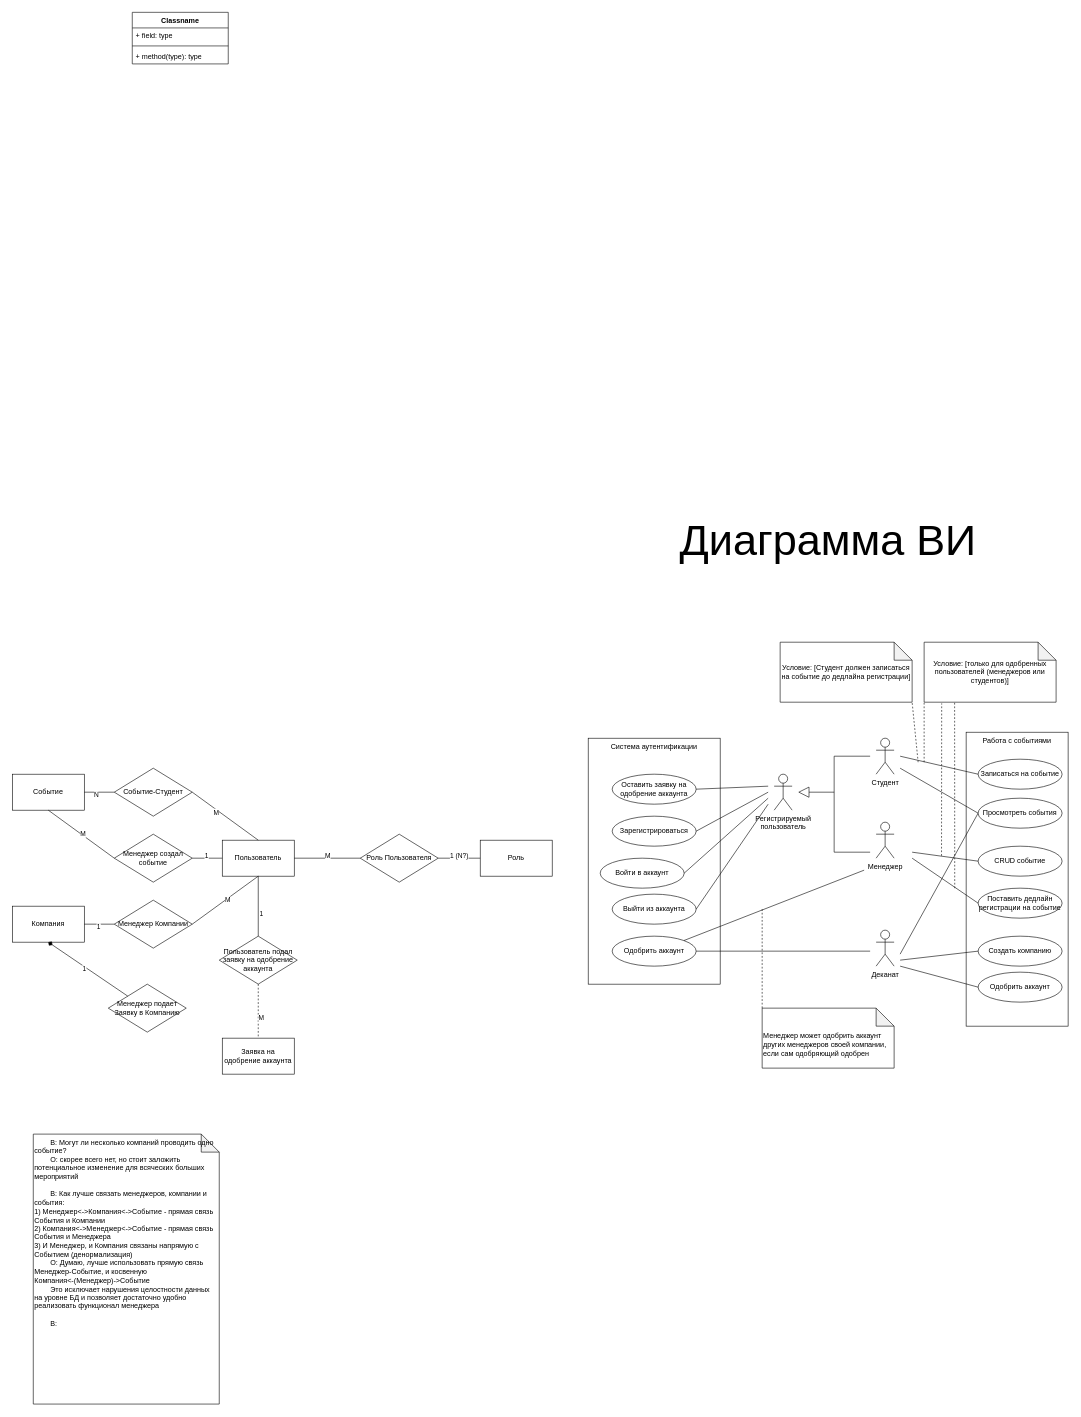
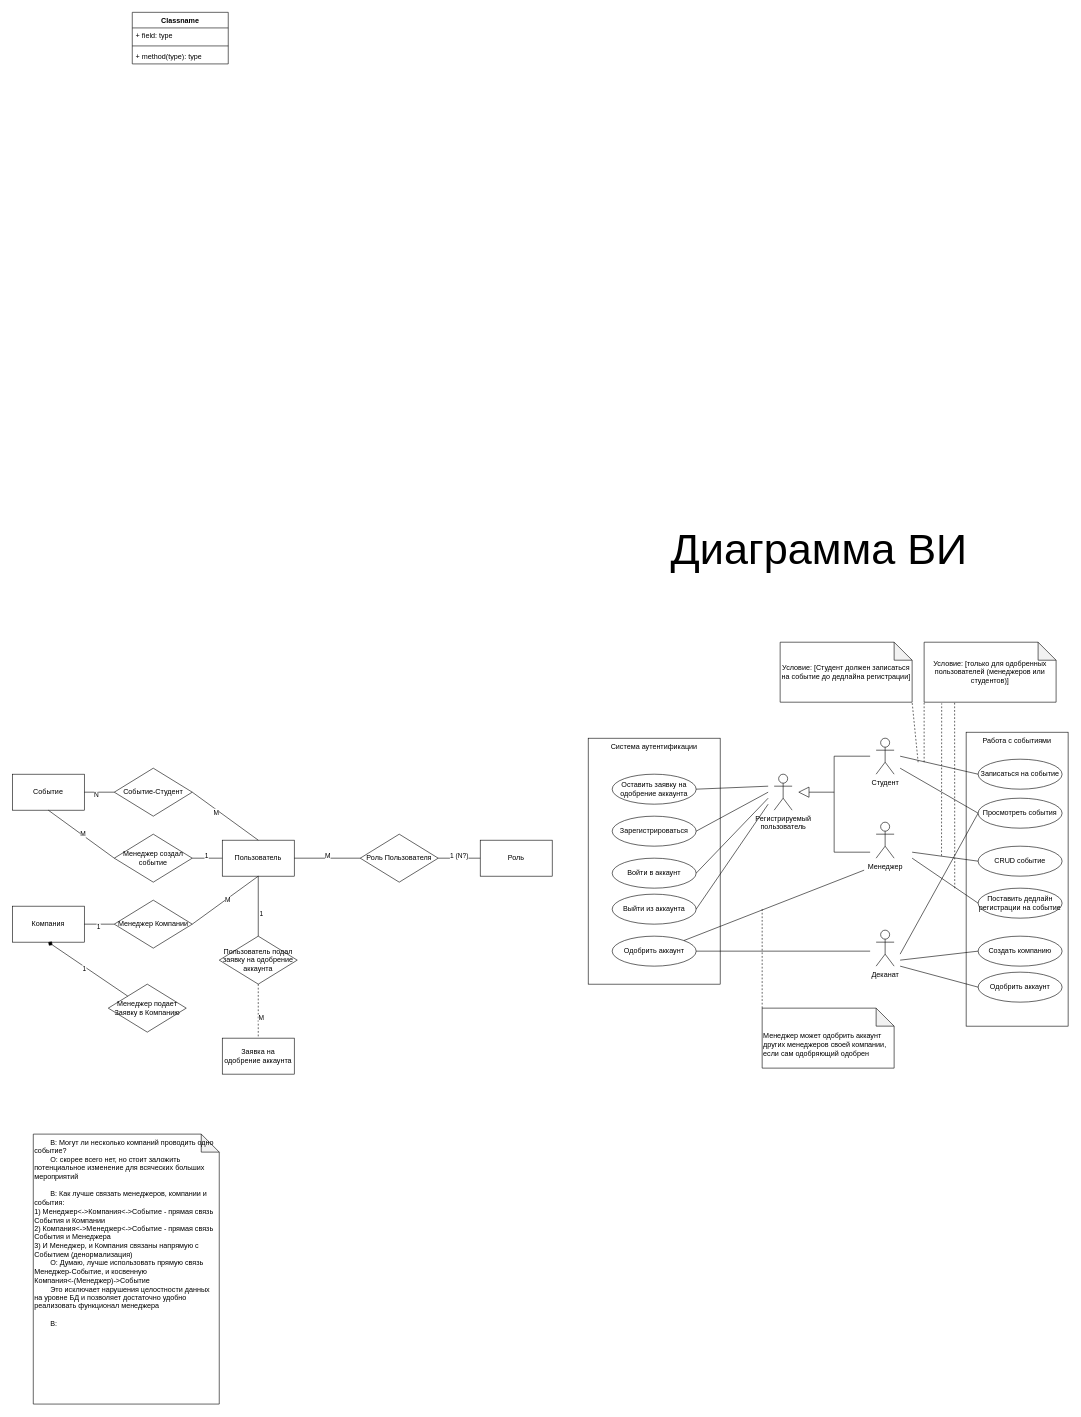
node "Диаграмма ВИ": moved (828, 540) -> (819, 549)
node "Войти в аккаунт": moved (642, 873) -> (654, 873)
